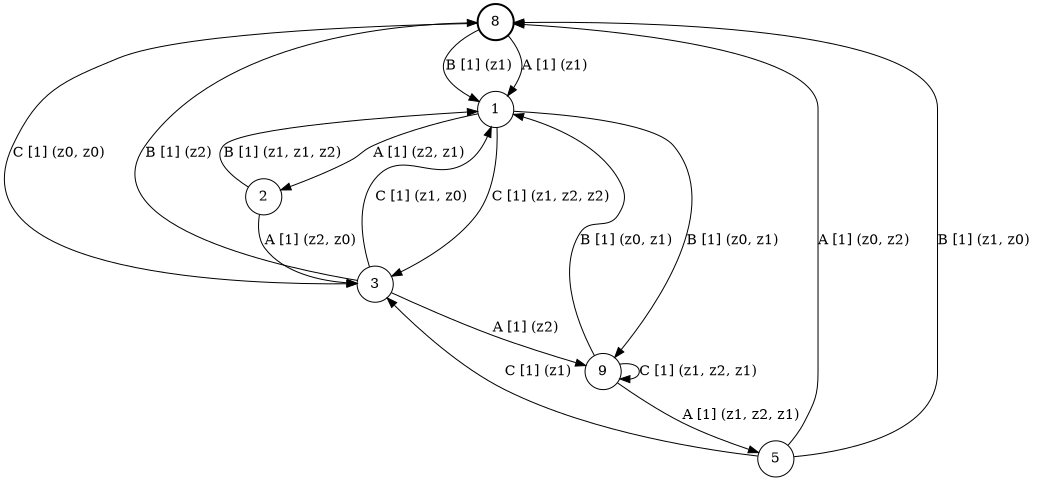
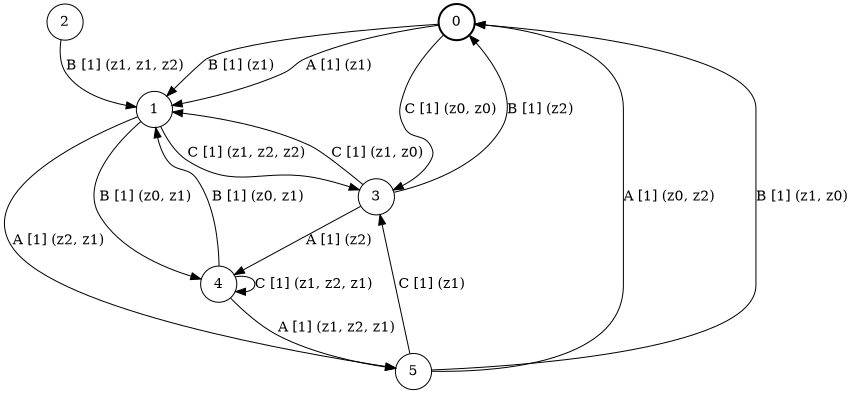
node "8": label "8" -> "0"
edge "1" -> "2": now "1" -> "5"
edge "2" -> "3": removed, label "A [1] (z2, z0)"
node "9": label "9" -> "4"
